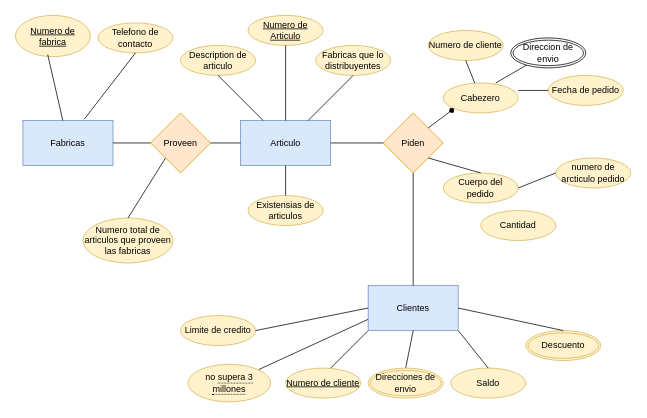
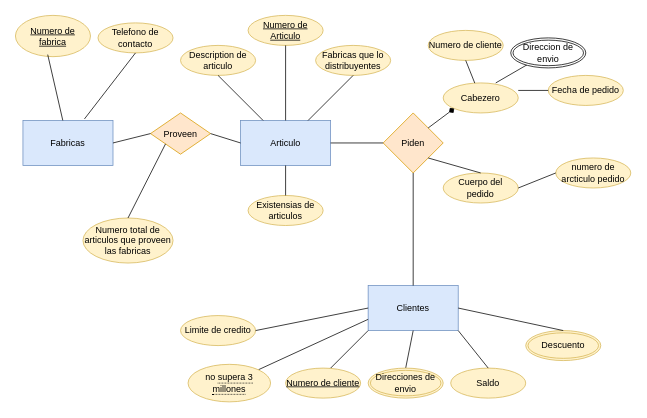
node "Proveen": size 60x60 -> 60x41
node "Cantidad": removed
